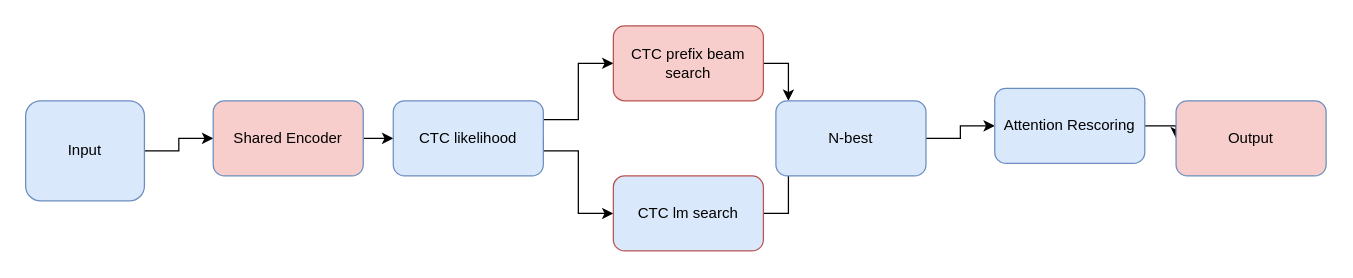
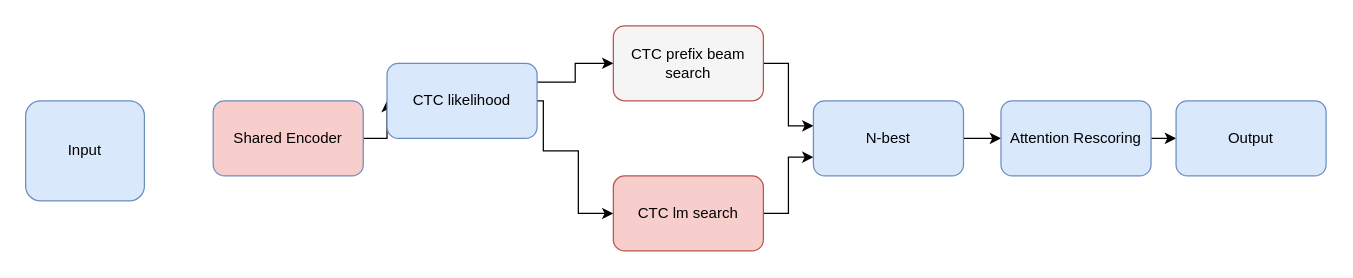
node "CTC prefix beam search": fillcolor #f8cecc -> #f5f5f5
node "Attention Rescoring": moved (1069, 126) -> (1076, 138)
node "CTC likelihood": moved (468, 138) -> (462, 101)
node "N-best": moved (851, 138) -> (888, 138)
node "Output": fillcolor #f8cecc -> #dae8fc
edge "Input" -> "Shared Encoder": removed
node "CTC lm search": fillcolor #dae8fc -> #f8cecc
